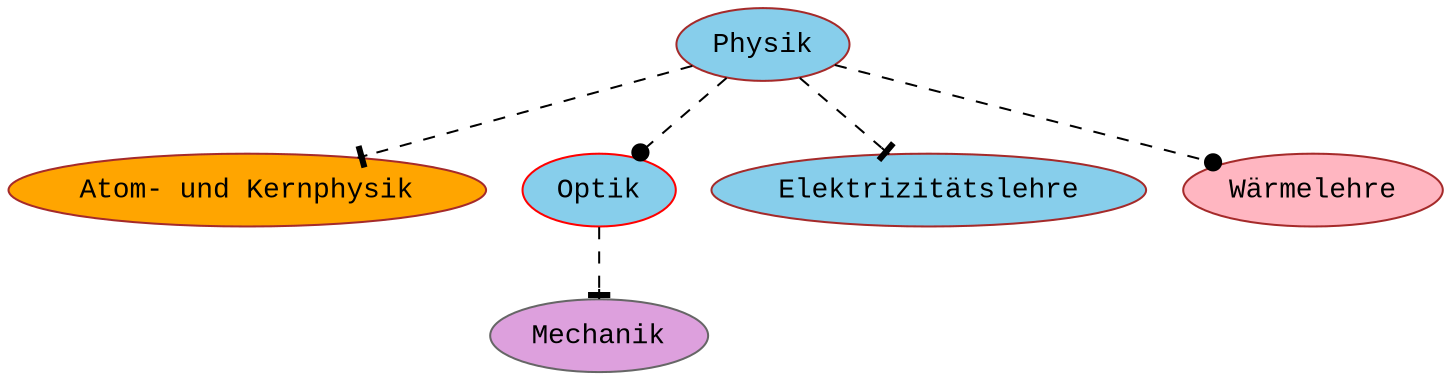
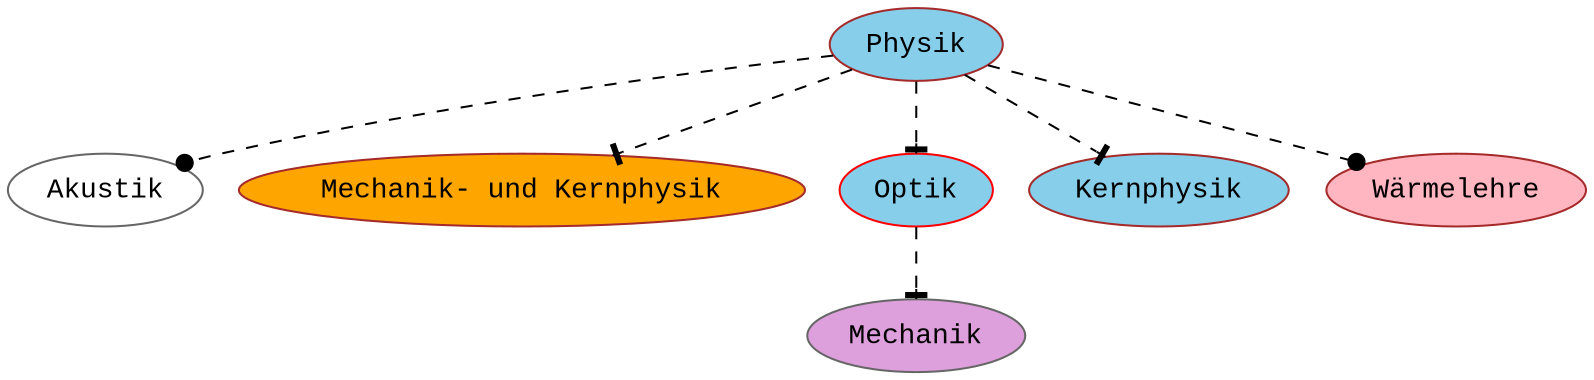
edge "Physik" -> "Optik": arrowhead dot -> tee
node "Akustik": added
node "Atom- und Kernphysik": label "Atom- und Kernphysik" -> "Mechanik- und Kernphysik"
node "Elektrizitätslehre": label "Elektrizitätslehre" -> "Kernphysik"
